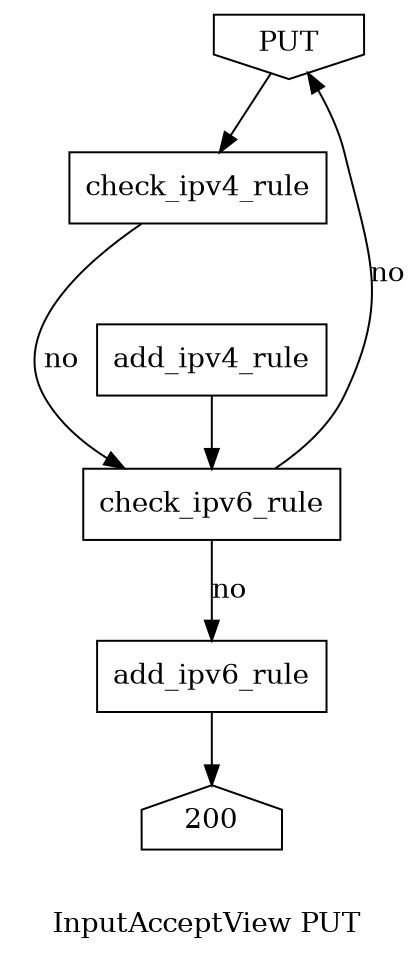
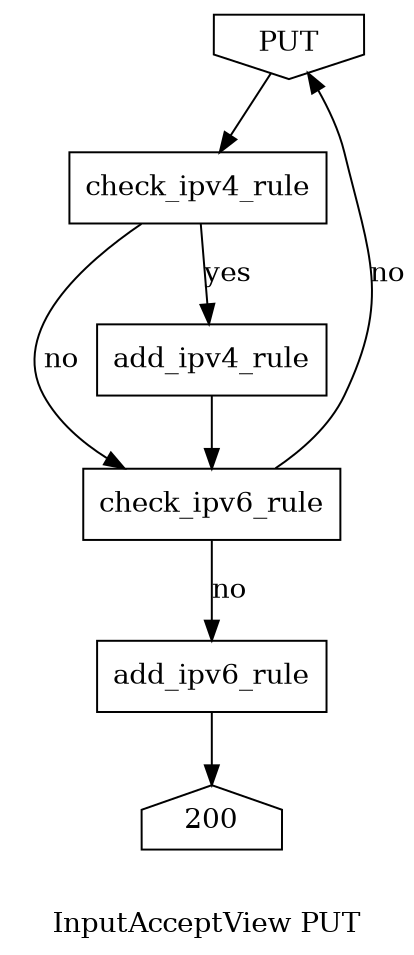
edge "check_ipv4_rule" -> "add_ipv4_rule": added, label "yes"
